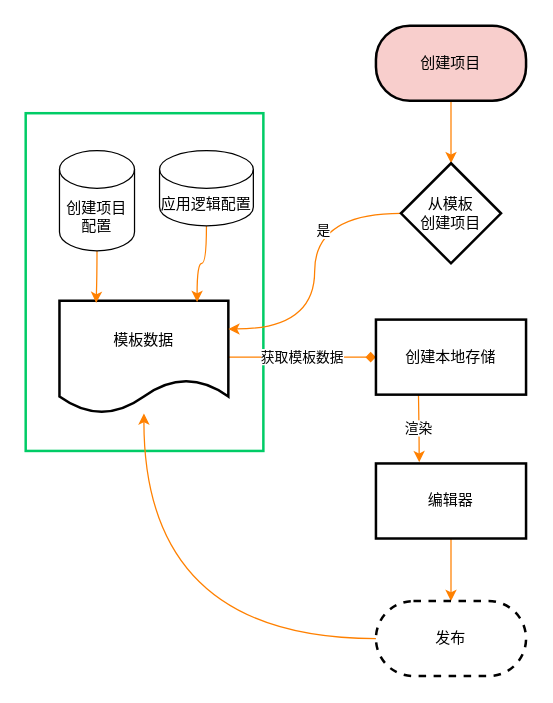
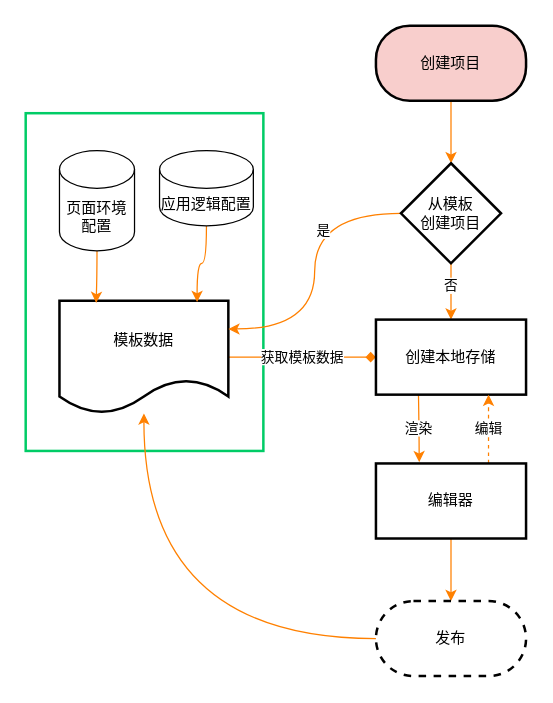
node "创建项目 配置": label "创建项目 配置" -> "页面环境 配置"
edge "从模板 创建项目" -> "创建本地存储": added, label "否"
edge "编辑器" -> "创建本地存储": added, label "编辑"
